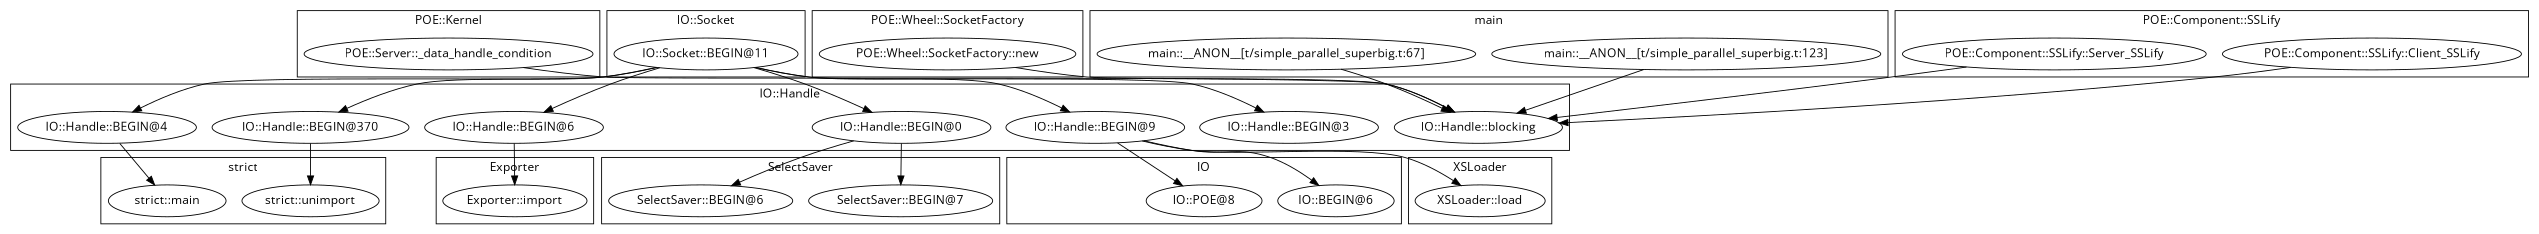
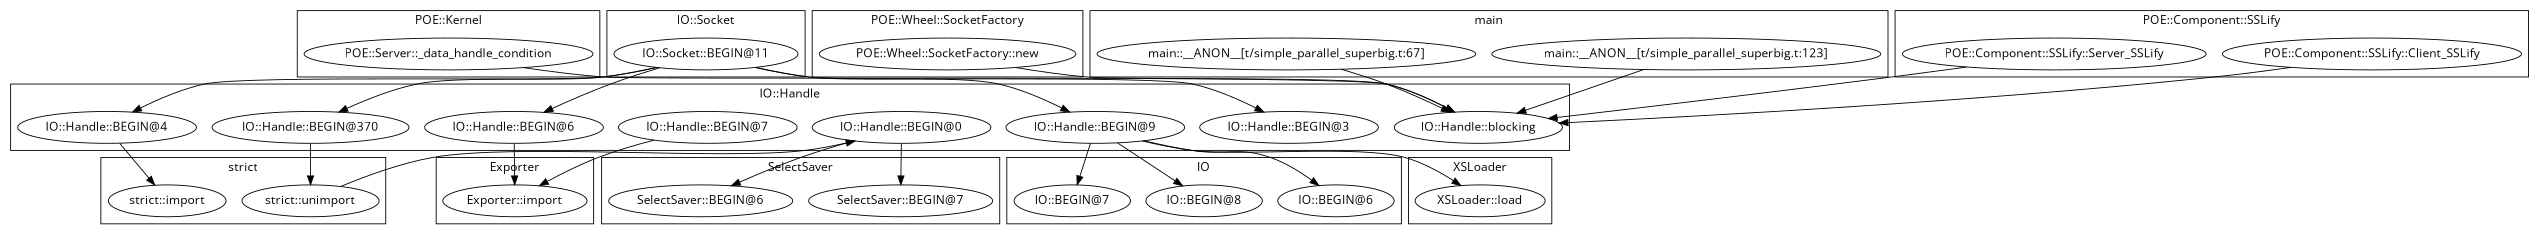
edge "IO::Socket::BEGIN@11" -> "IO::Handle::BEGIN@0": now "strict::unimport" -> "IO::Handle::BEGIN@0"
node "IO::Handle::BEGIN@7": added
node "strict::main": label "strict::main" -> "strict::import"
node "IO::BEGIN@7": added
node "IO::POE@8": label "IO::POE@8" -> "IO::BEGIN@8"
